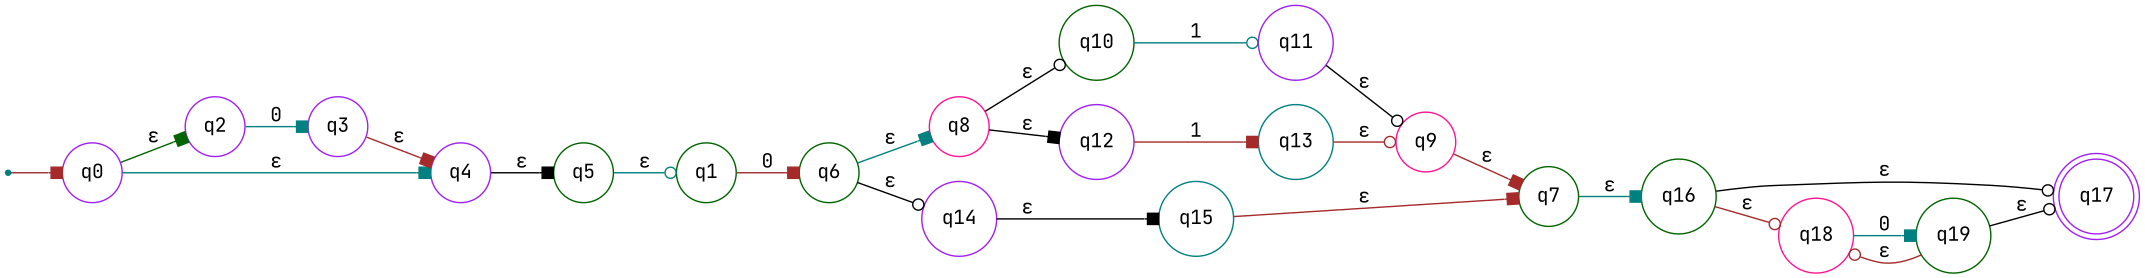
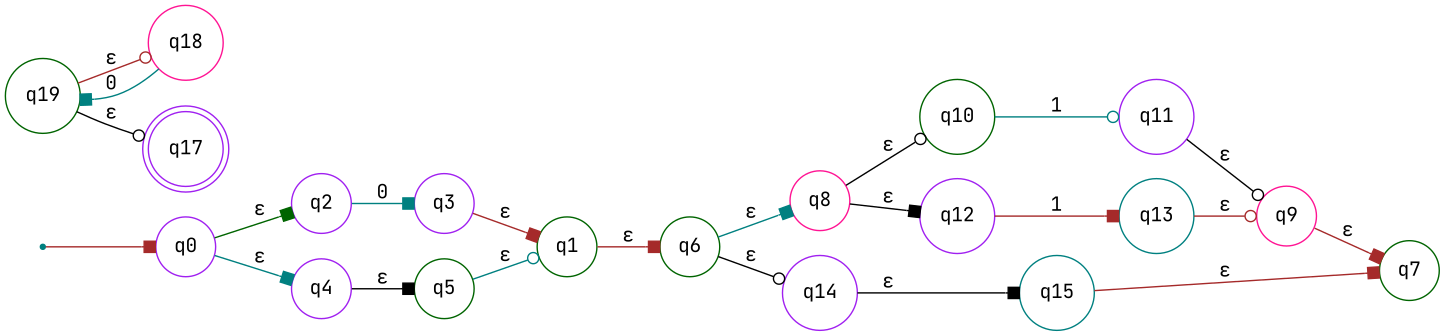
edge "q3" -> "q4": now "q3" -> "q1"
edge "q1" -> "q6": label "0" -> "ε"
node "q16": removed
